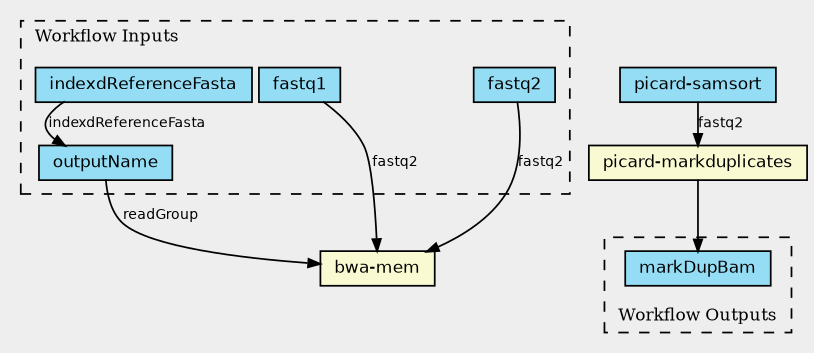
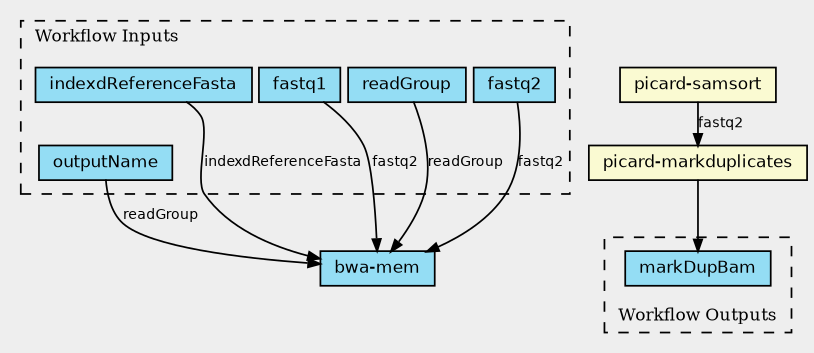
node "readGroup": added
node "picard-samsort": fillcolor #94ddf4 -> lightgoldenrodyellow
edge "indexdReferenceFasta" -> "outputName": now "indexdReferenceFasta" -> "bwa-mem"
node "bwa-mem": fillcolor lightgoldenrodyellow -> #94ddf4
